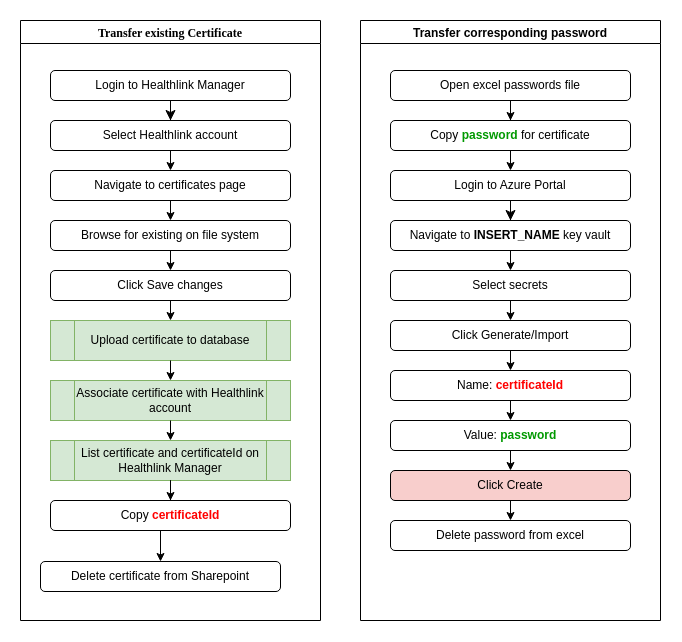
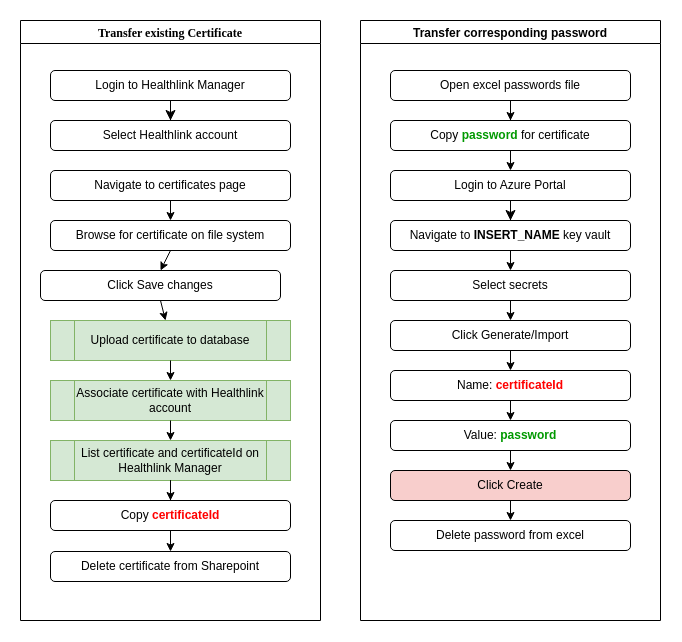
edge "Select Healthlink account" -> "Navigate to certificates page": removed
node "Browse for existing on file system": label "Browse for existing on file system" -> "Browse for certificate on file system"
node "Click Save changes": moved (171, 286) -> (161, 286)
node "Delete certificate from Sharepoint": moved (161, 577) -> (171, 567)
